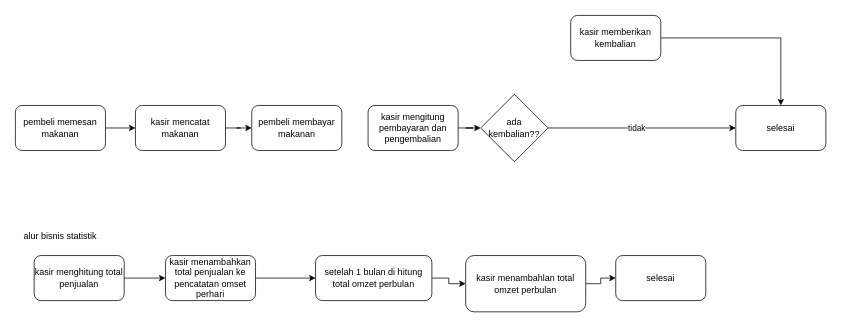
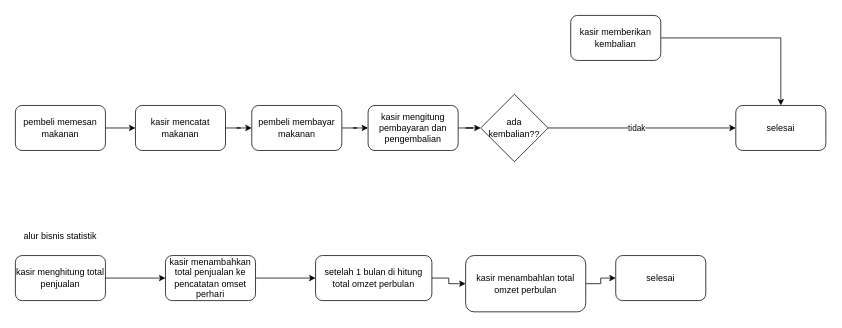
edge "pembeli membayar makanan" -> "kasir mengitung pembayaran dan pengembalian": added
node "kasir menghitung total penjualan": moved (79, 278) -> (60, 278)
